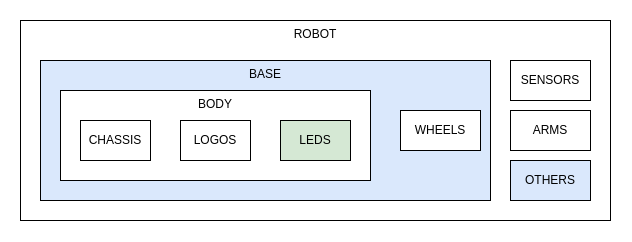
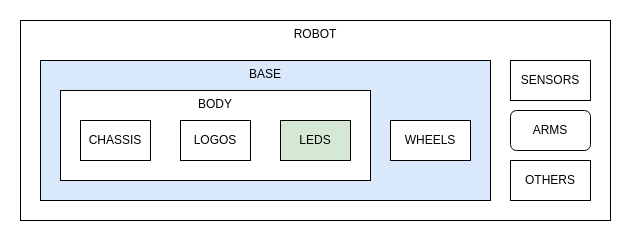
node "WHEELS": moved (441, 131) -> (431, 141)
node "ARMS": shape rectangle -> rounded rectangle
node "OTHERS": fillcolor #dae8fc -> #ffffff
